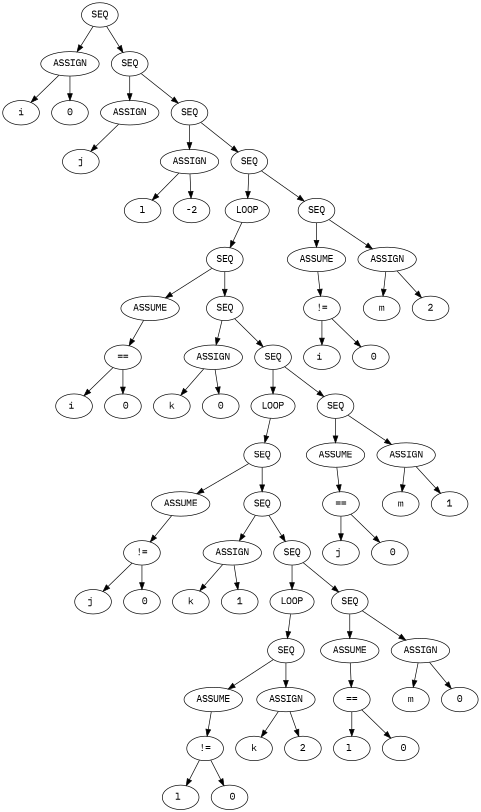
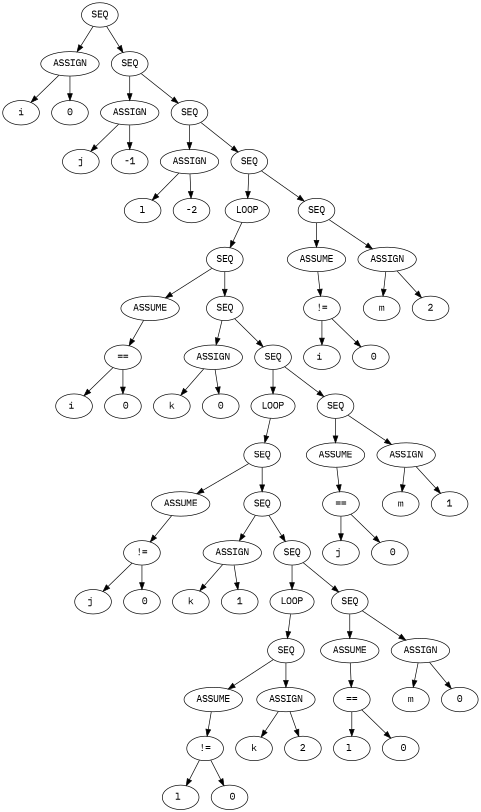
node "-1": added
